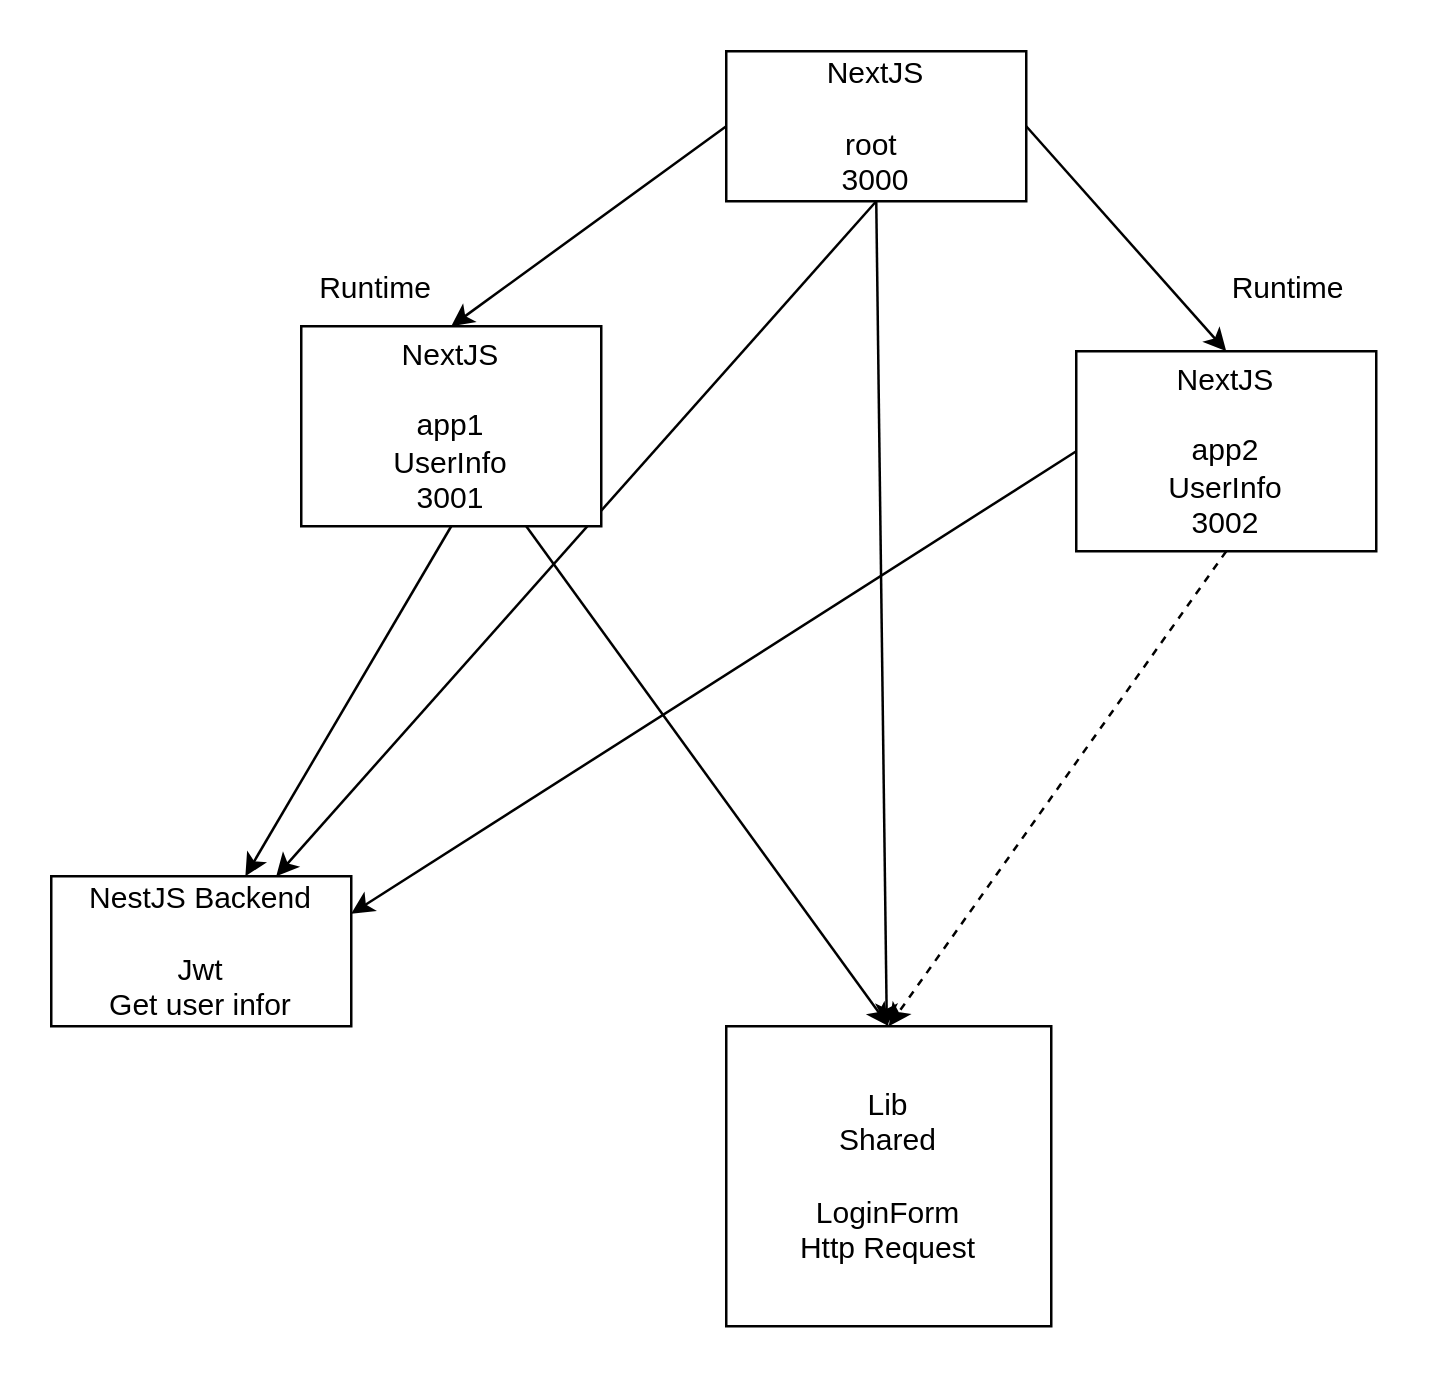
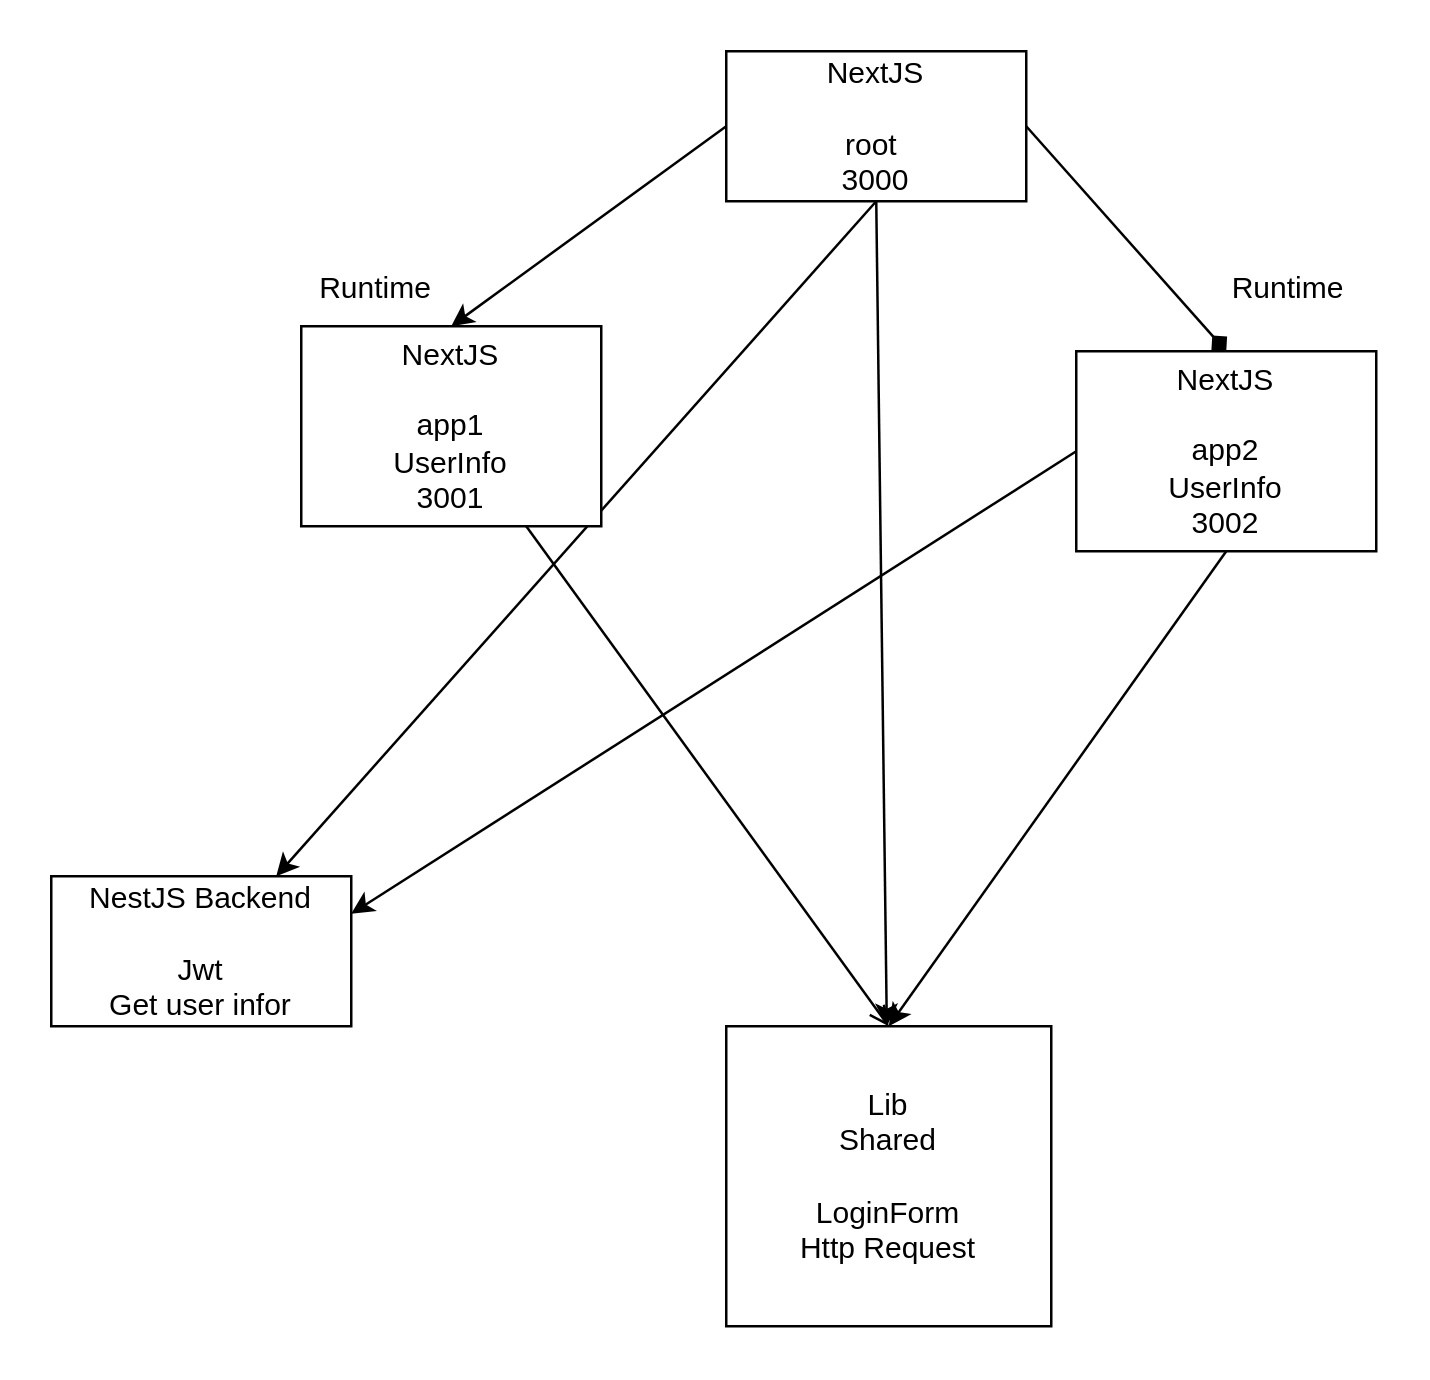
edge "NextJS root 3000" -> "NextJS app2 UserInfo 3002": arrowhead classic -> diamond
edge "NextJS app1 UserInfo 3001" -> "NestJS Backend Jwt Get user infor": removed
edge "NextJS app2 UserInfo 3002" -> "Lib Shared LoginForm Http Request": style dashed -> solid
edge "NextJS app1 UserInfo 3001" -> "Lib Shared LoginForm Http Request": arrowhead classic -> open
